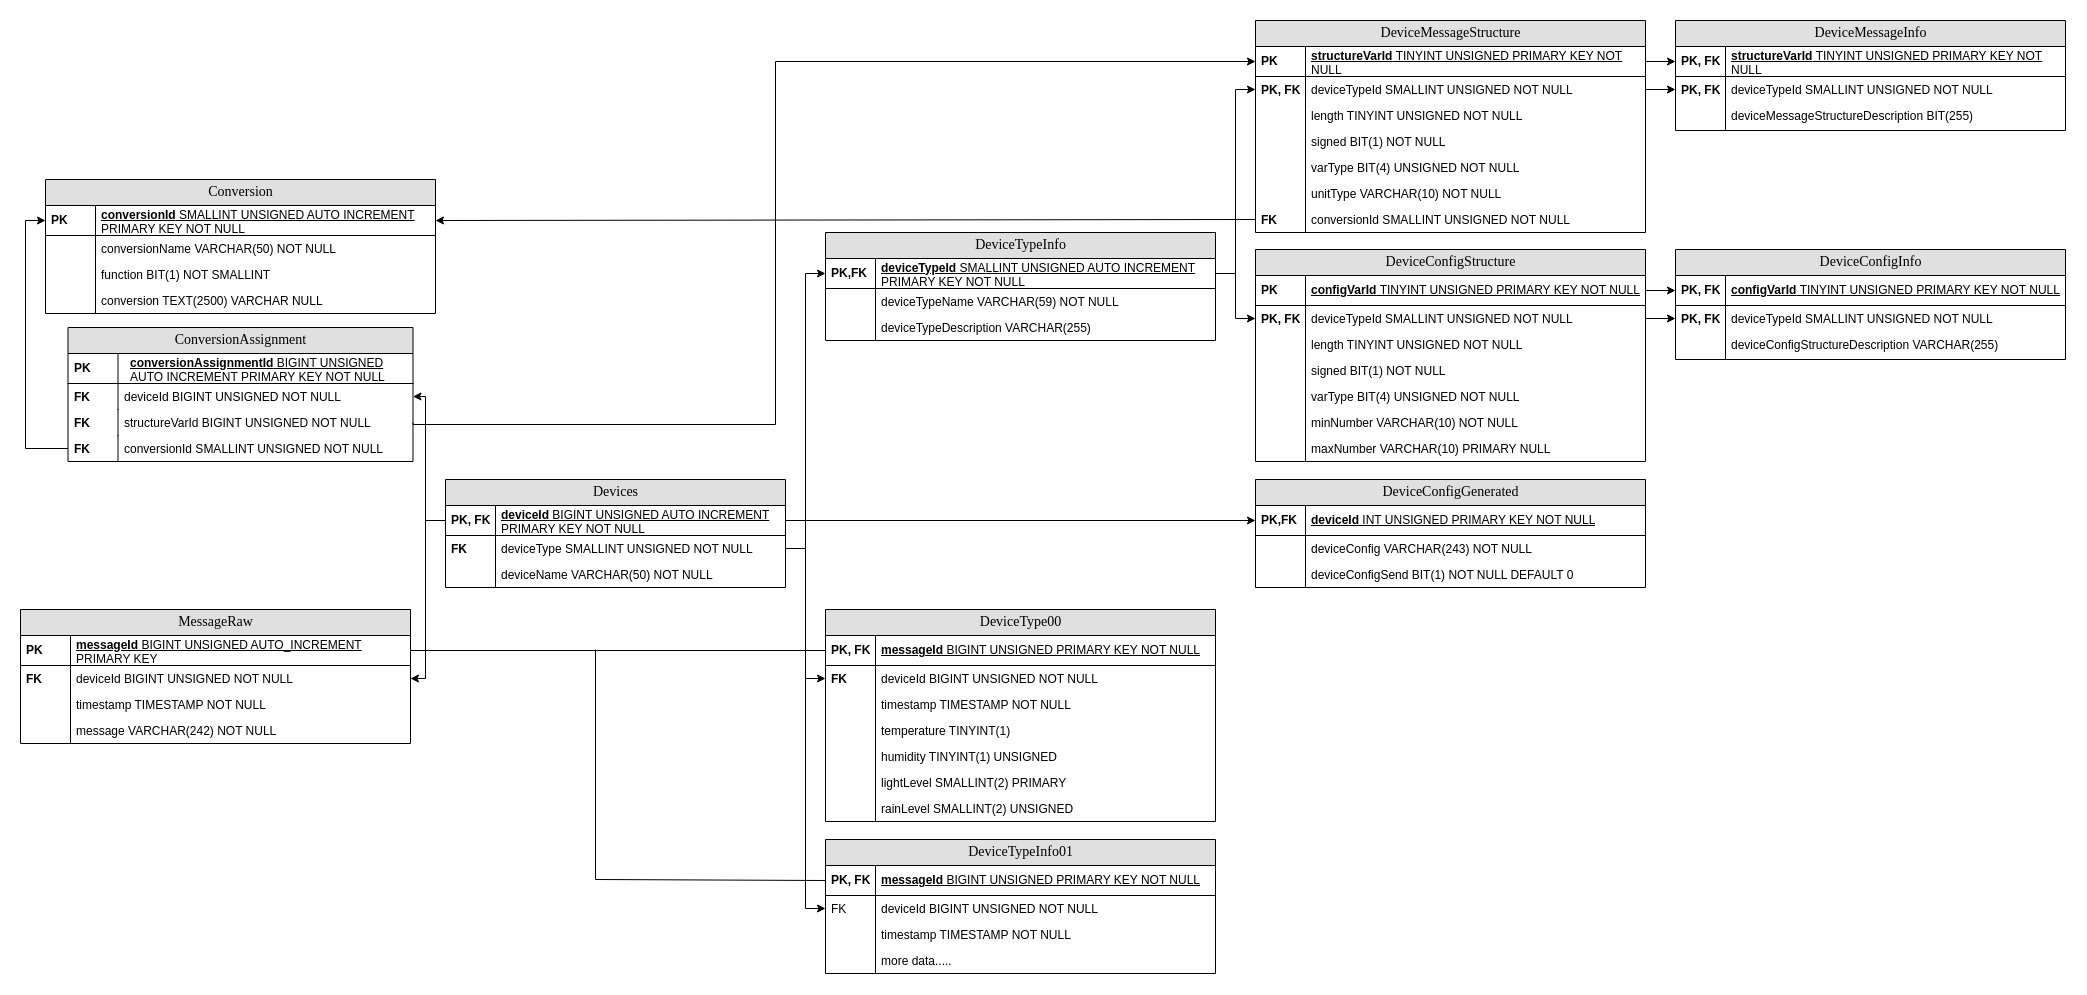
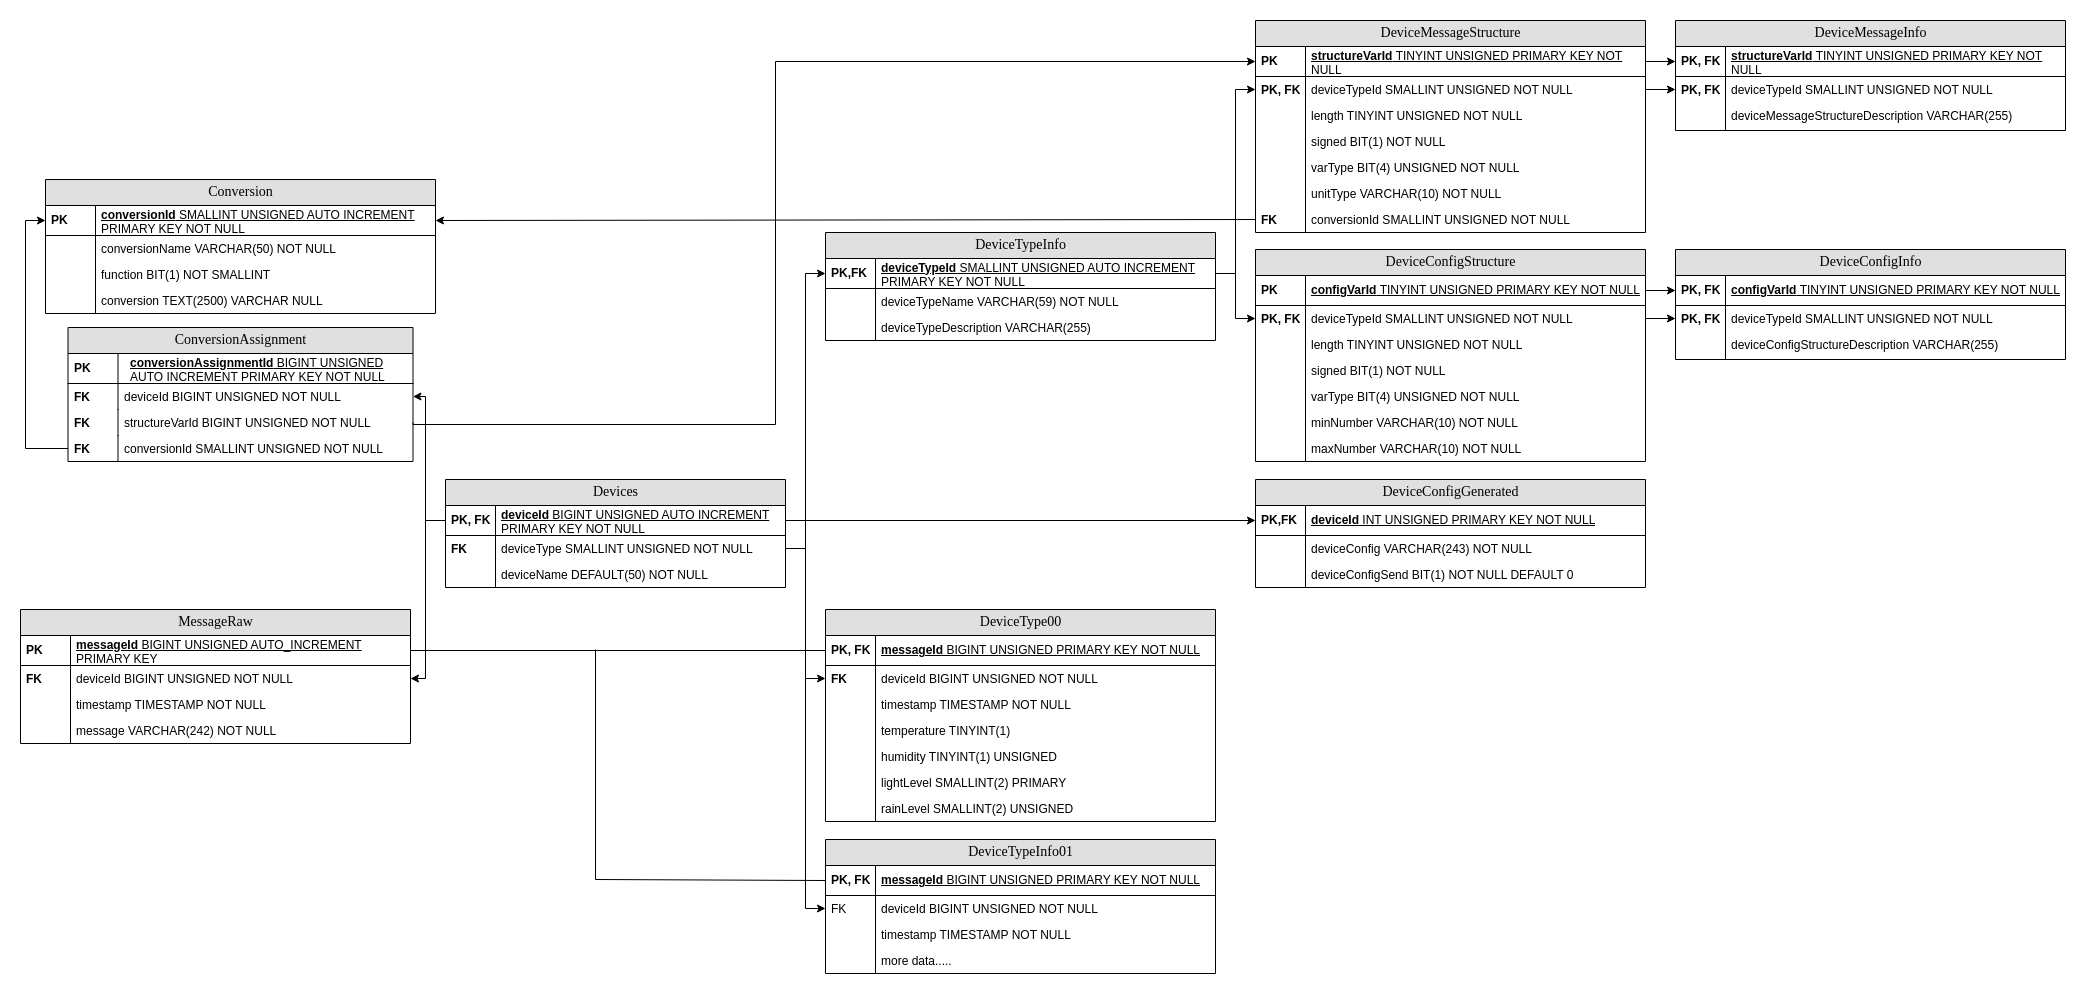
node "deviceMessageStructureDescription BIT(255)": label "deviceMessageStructureDescription BIT(255)" -> "deviceMessageStructureDescription VARCHAR(255)"
node "maxNumber VARCHAR(10) PRIMARY NULL": label "maxNumber VARCHAR(10) PRIMARY NULL" -> "maxNumber VARCHAR(10) NOT NULL"
node "deviceName VARCHAR(50) NOT NULL": label "deviceName VARCHAR(50) NOT NULL" -> "deviceName DEFAULT(50) NOT NULL"
